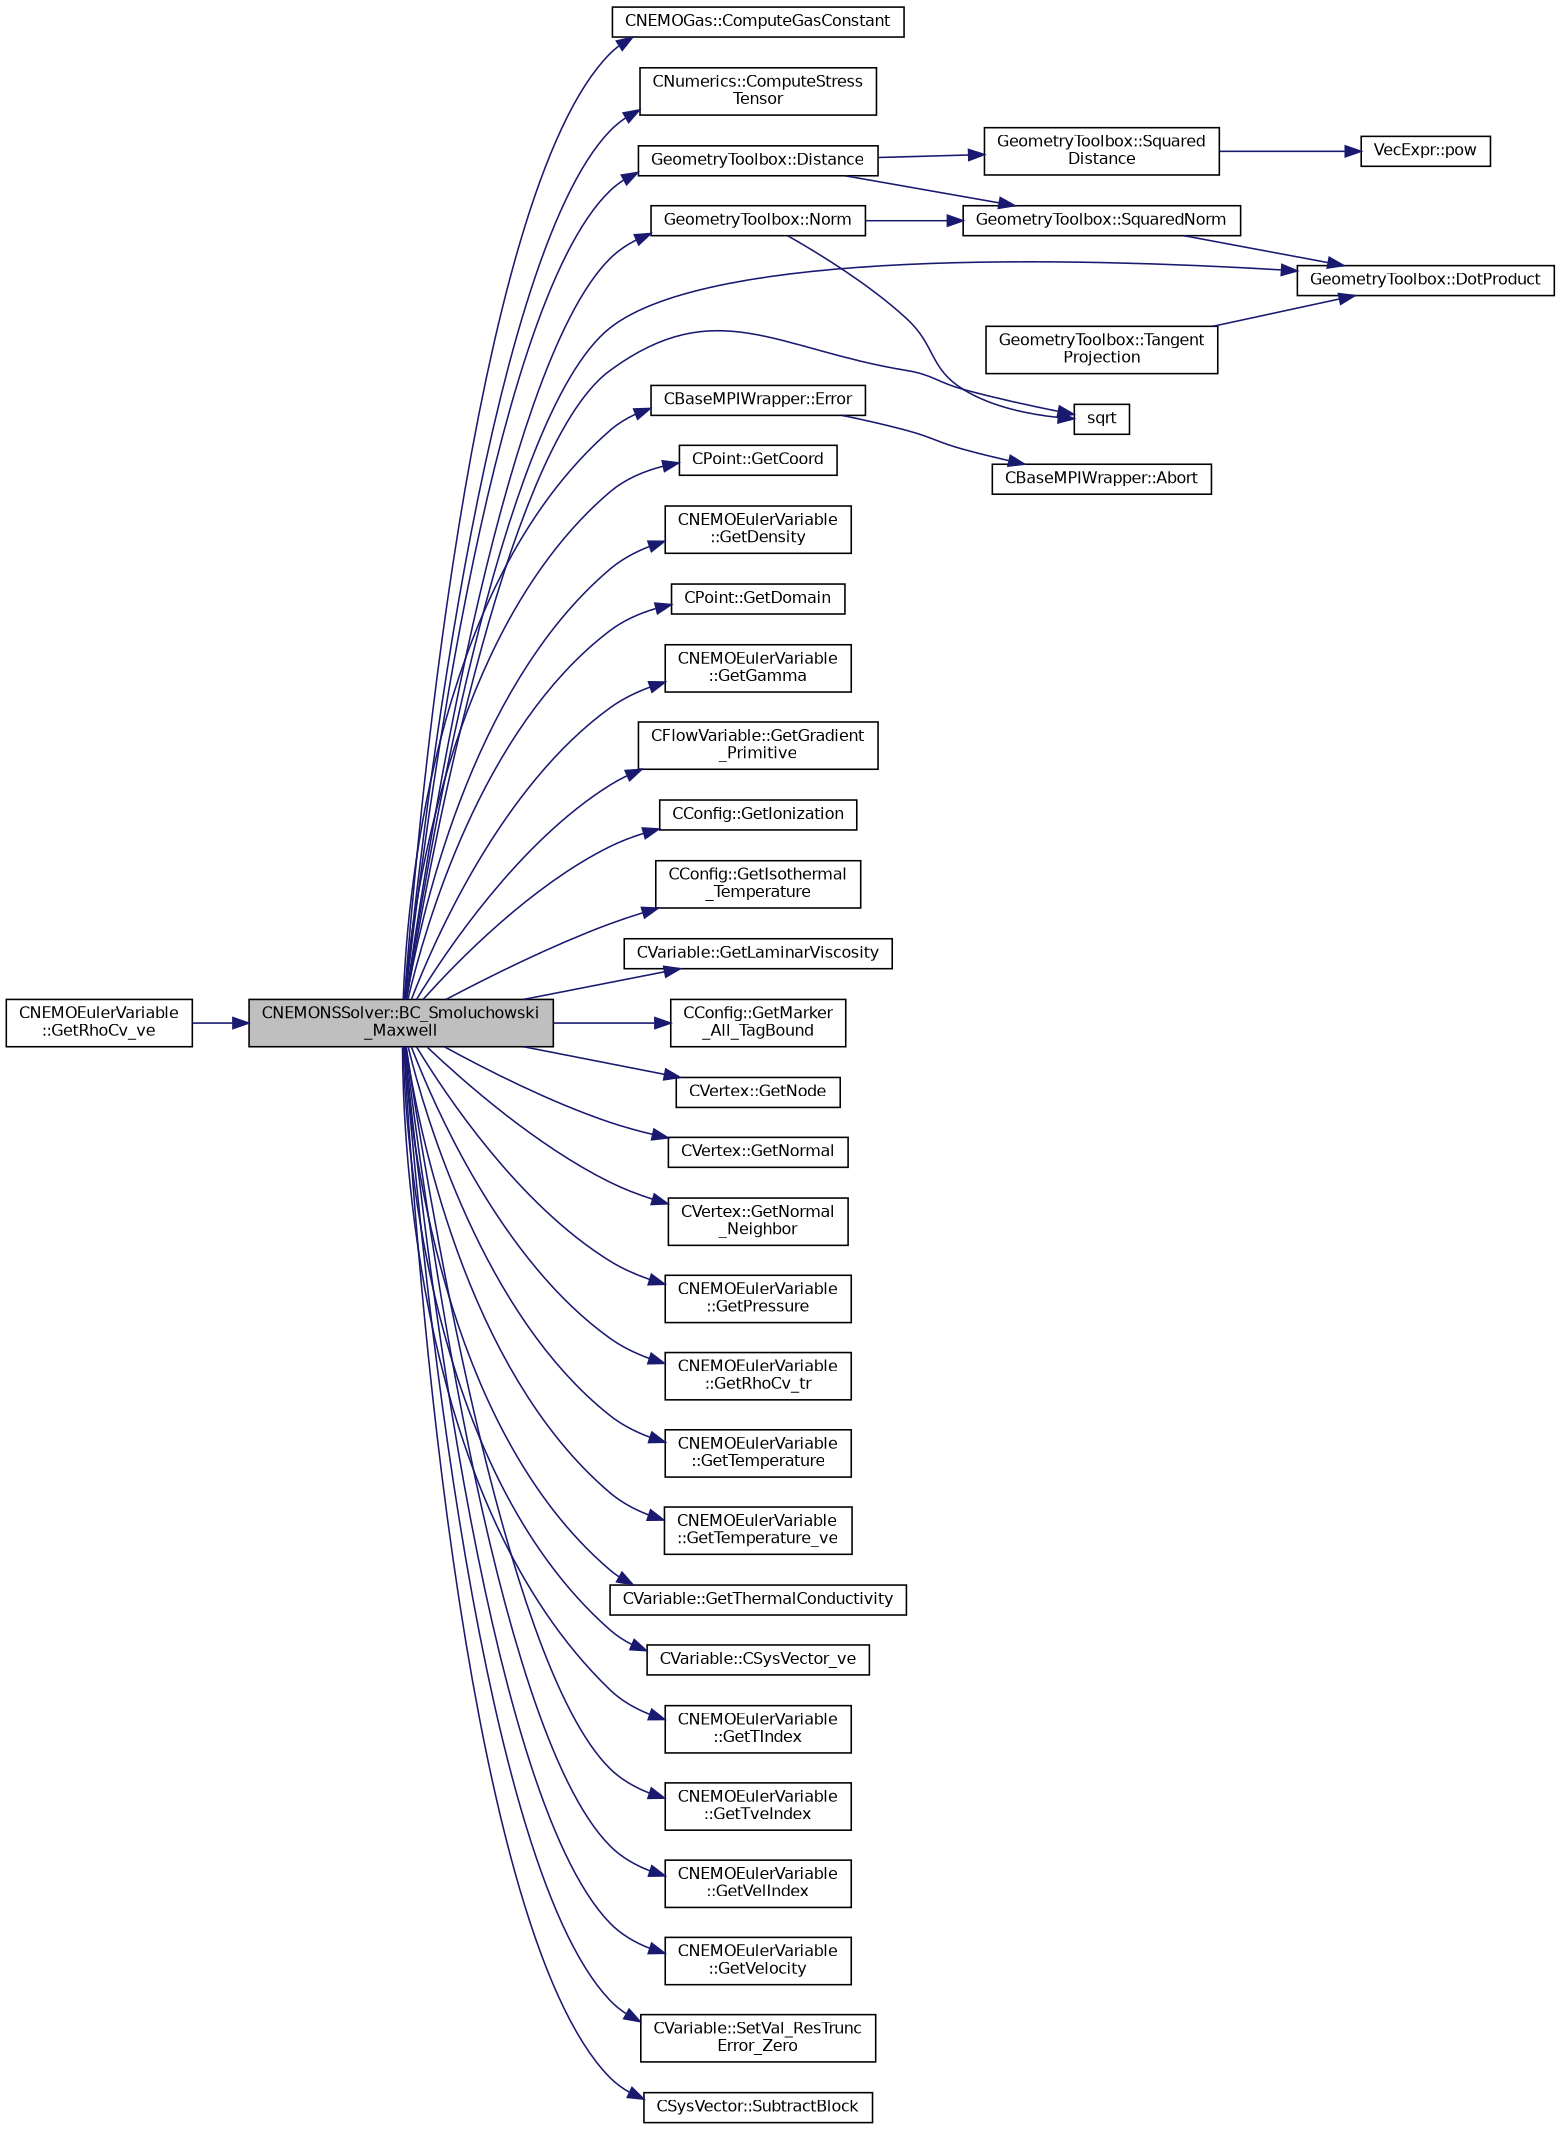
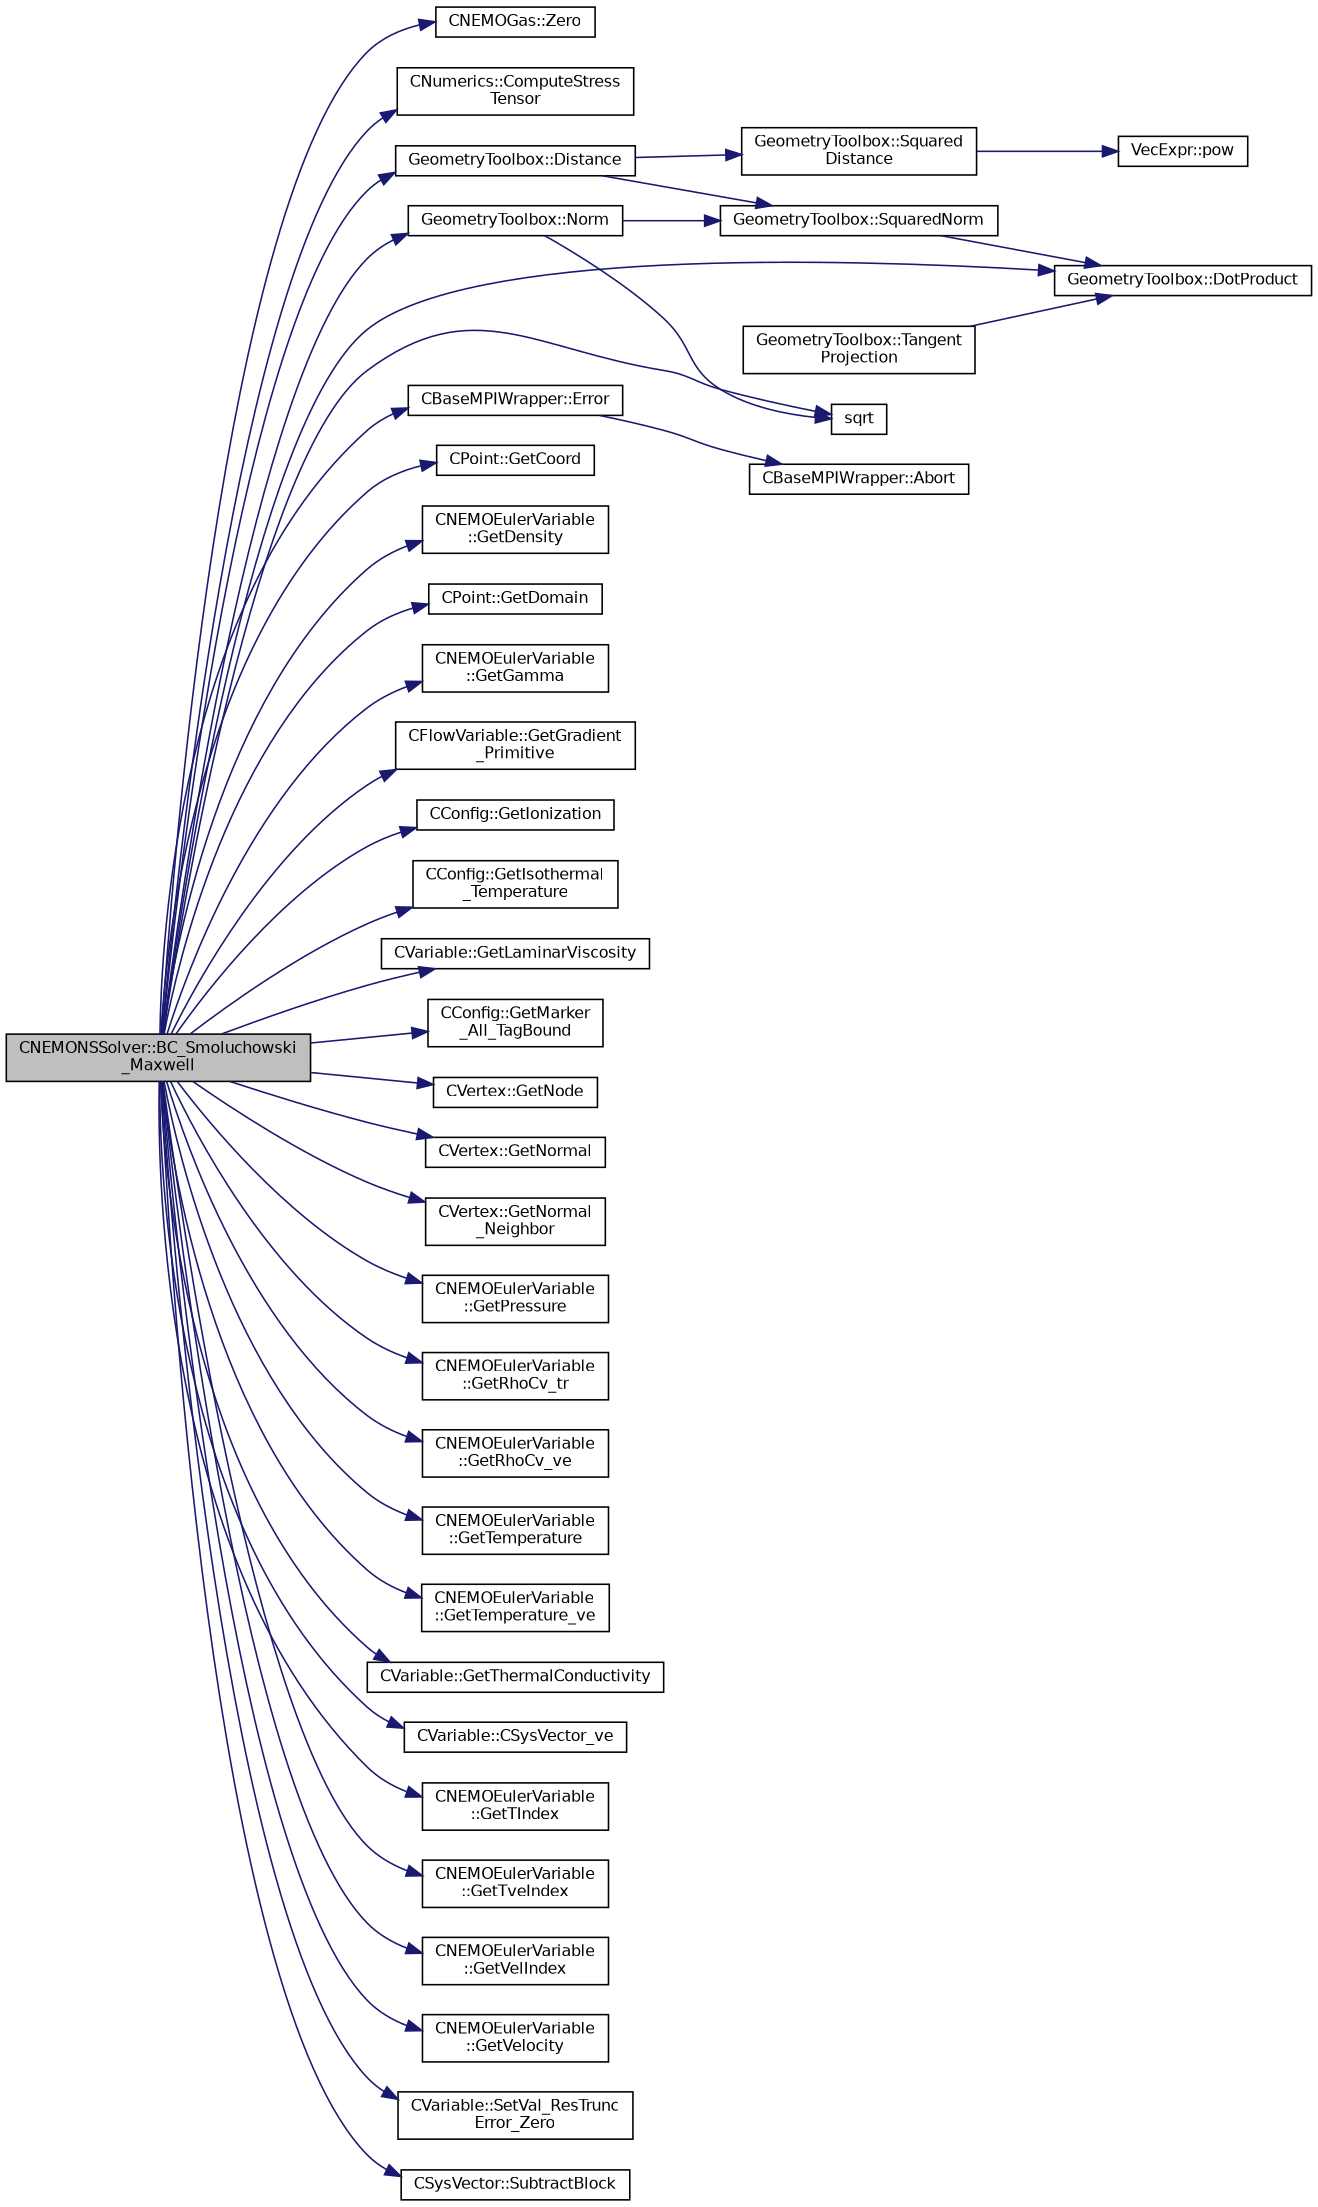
node "CNEMOGas::ComputeGasConstant": label "CNEMOGas::ComputeGasConstant" -> "CNEMOGas::Zero"
edge "CNEMOEulerVariable ::GetRhoCv_ve" -> "CNEMONSSolver::BC_Smoluchowski _Maxwell": reversed
